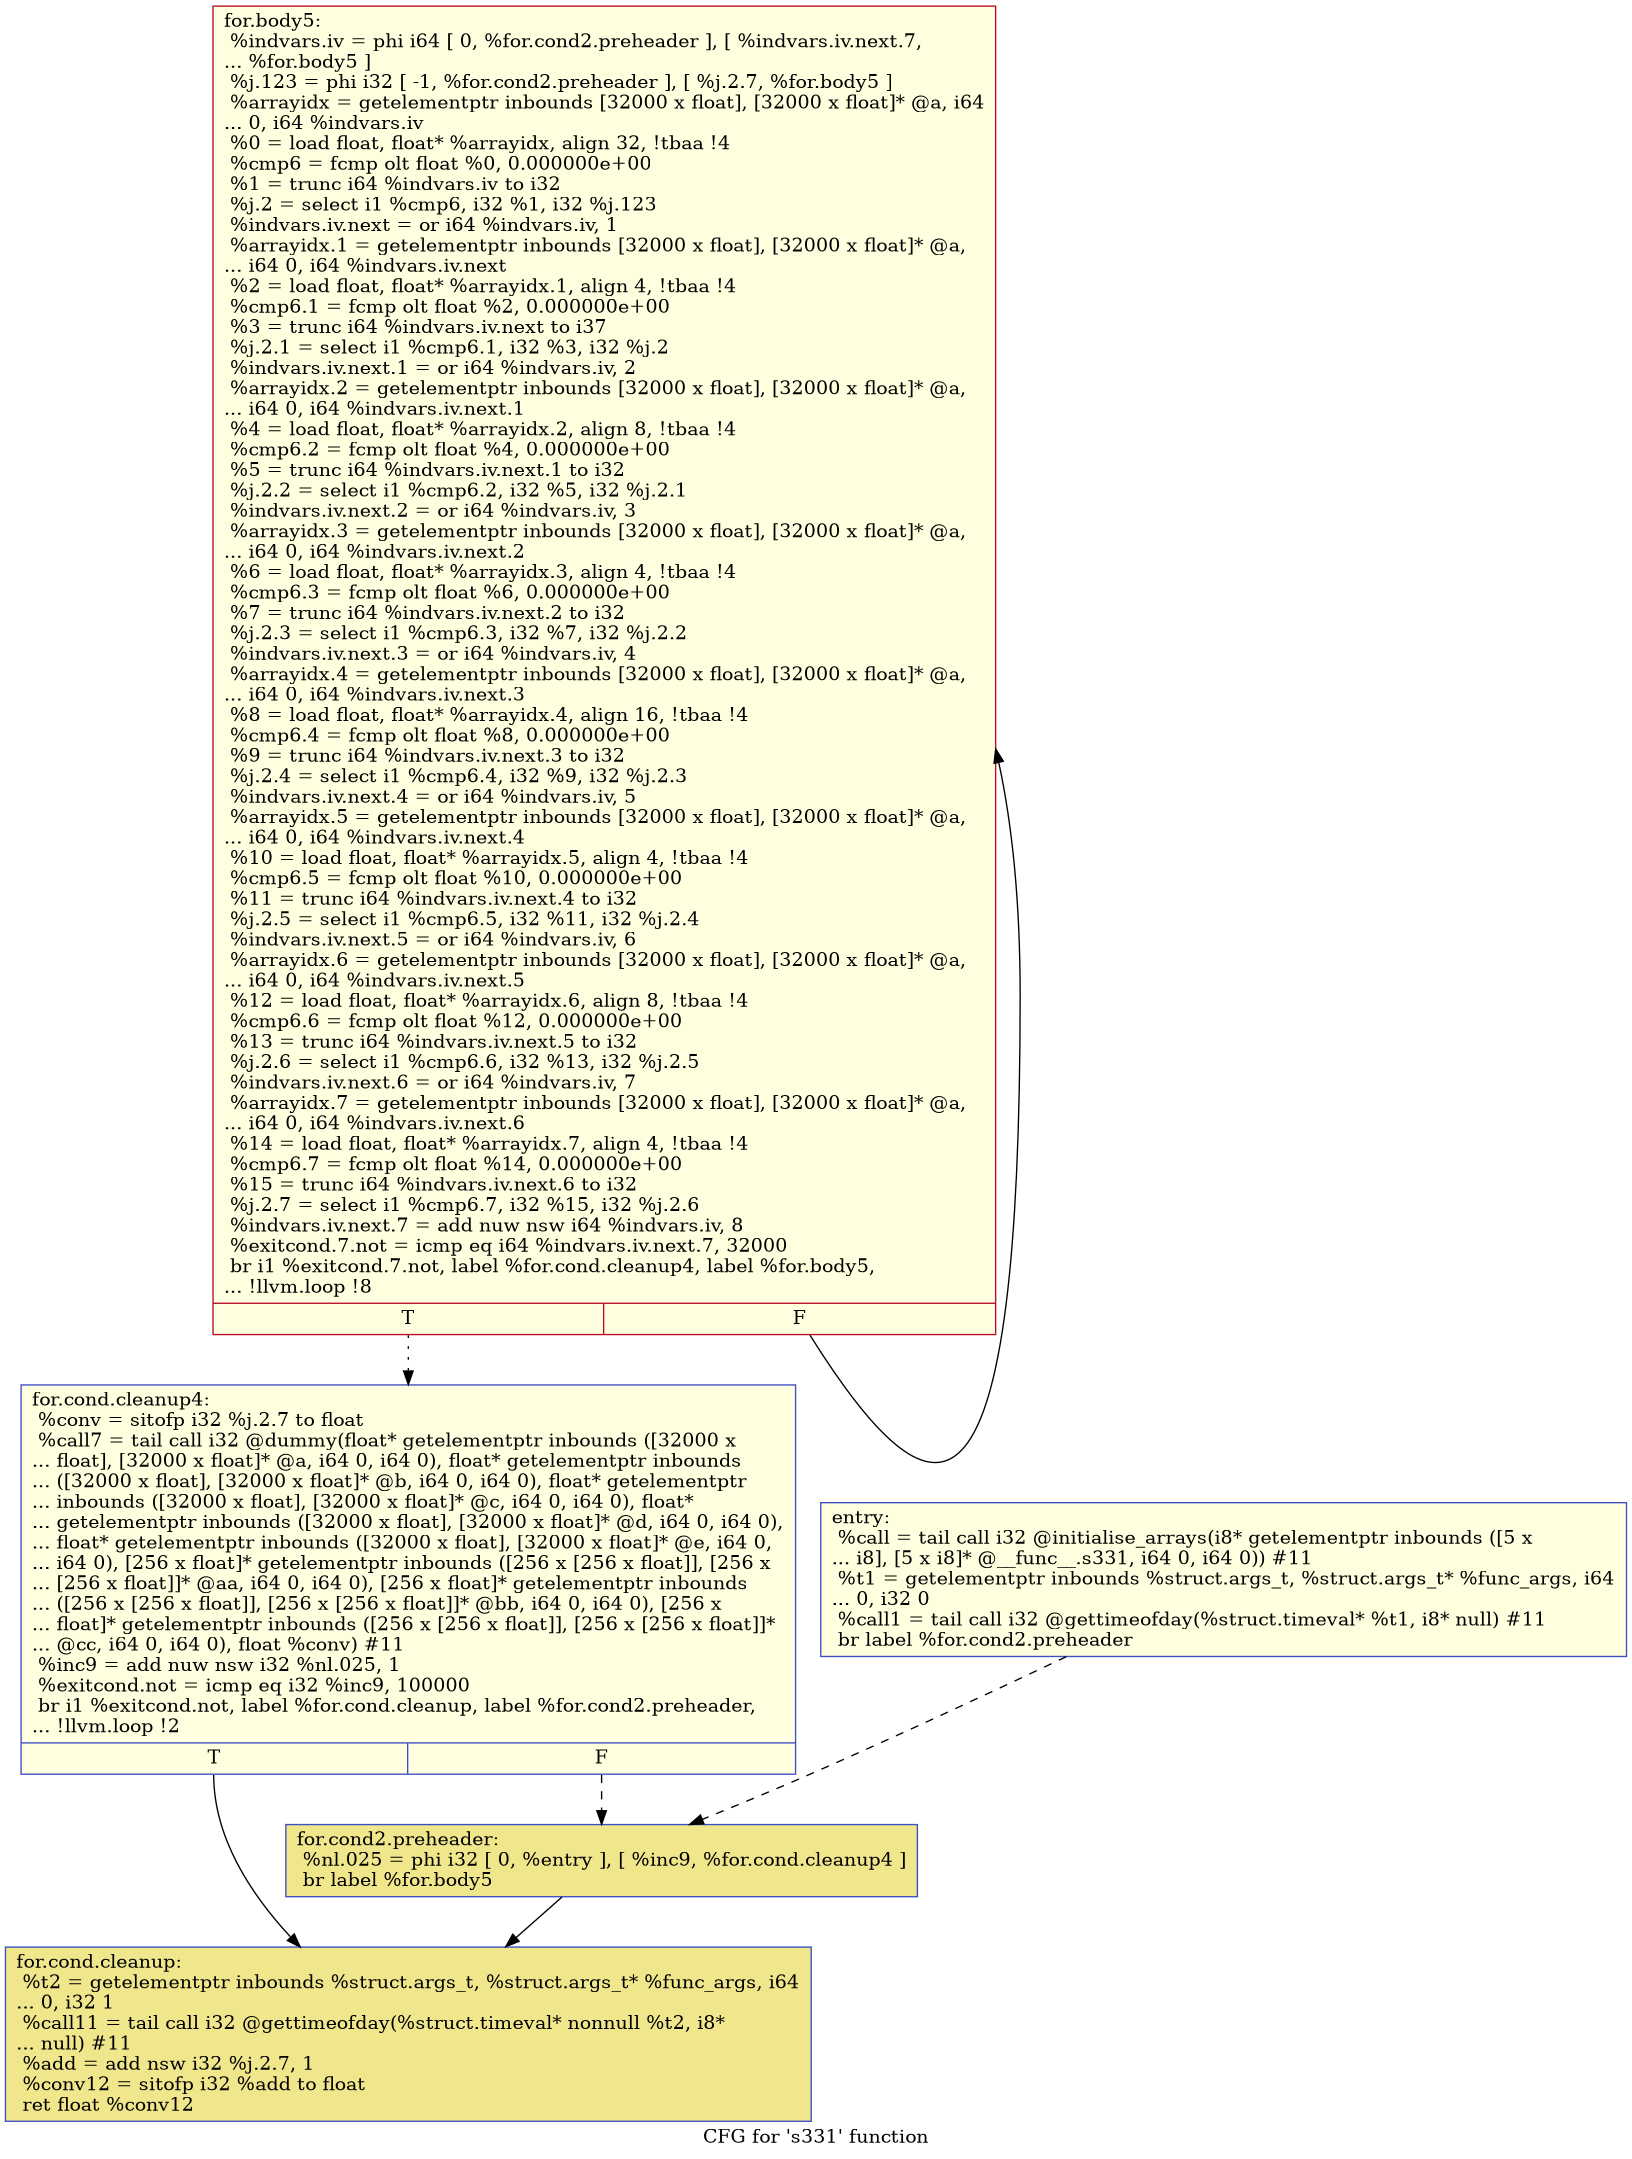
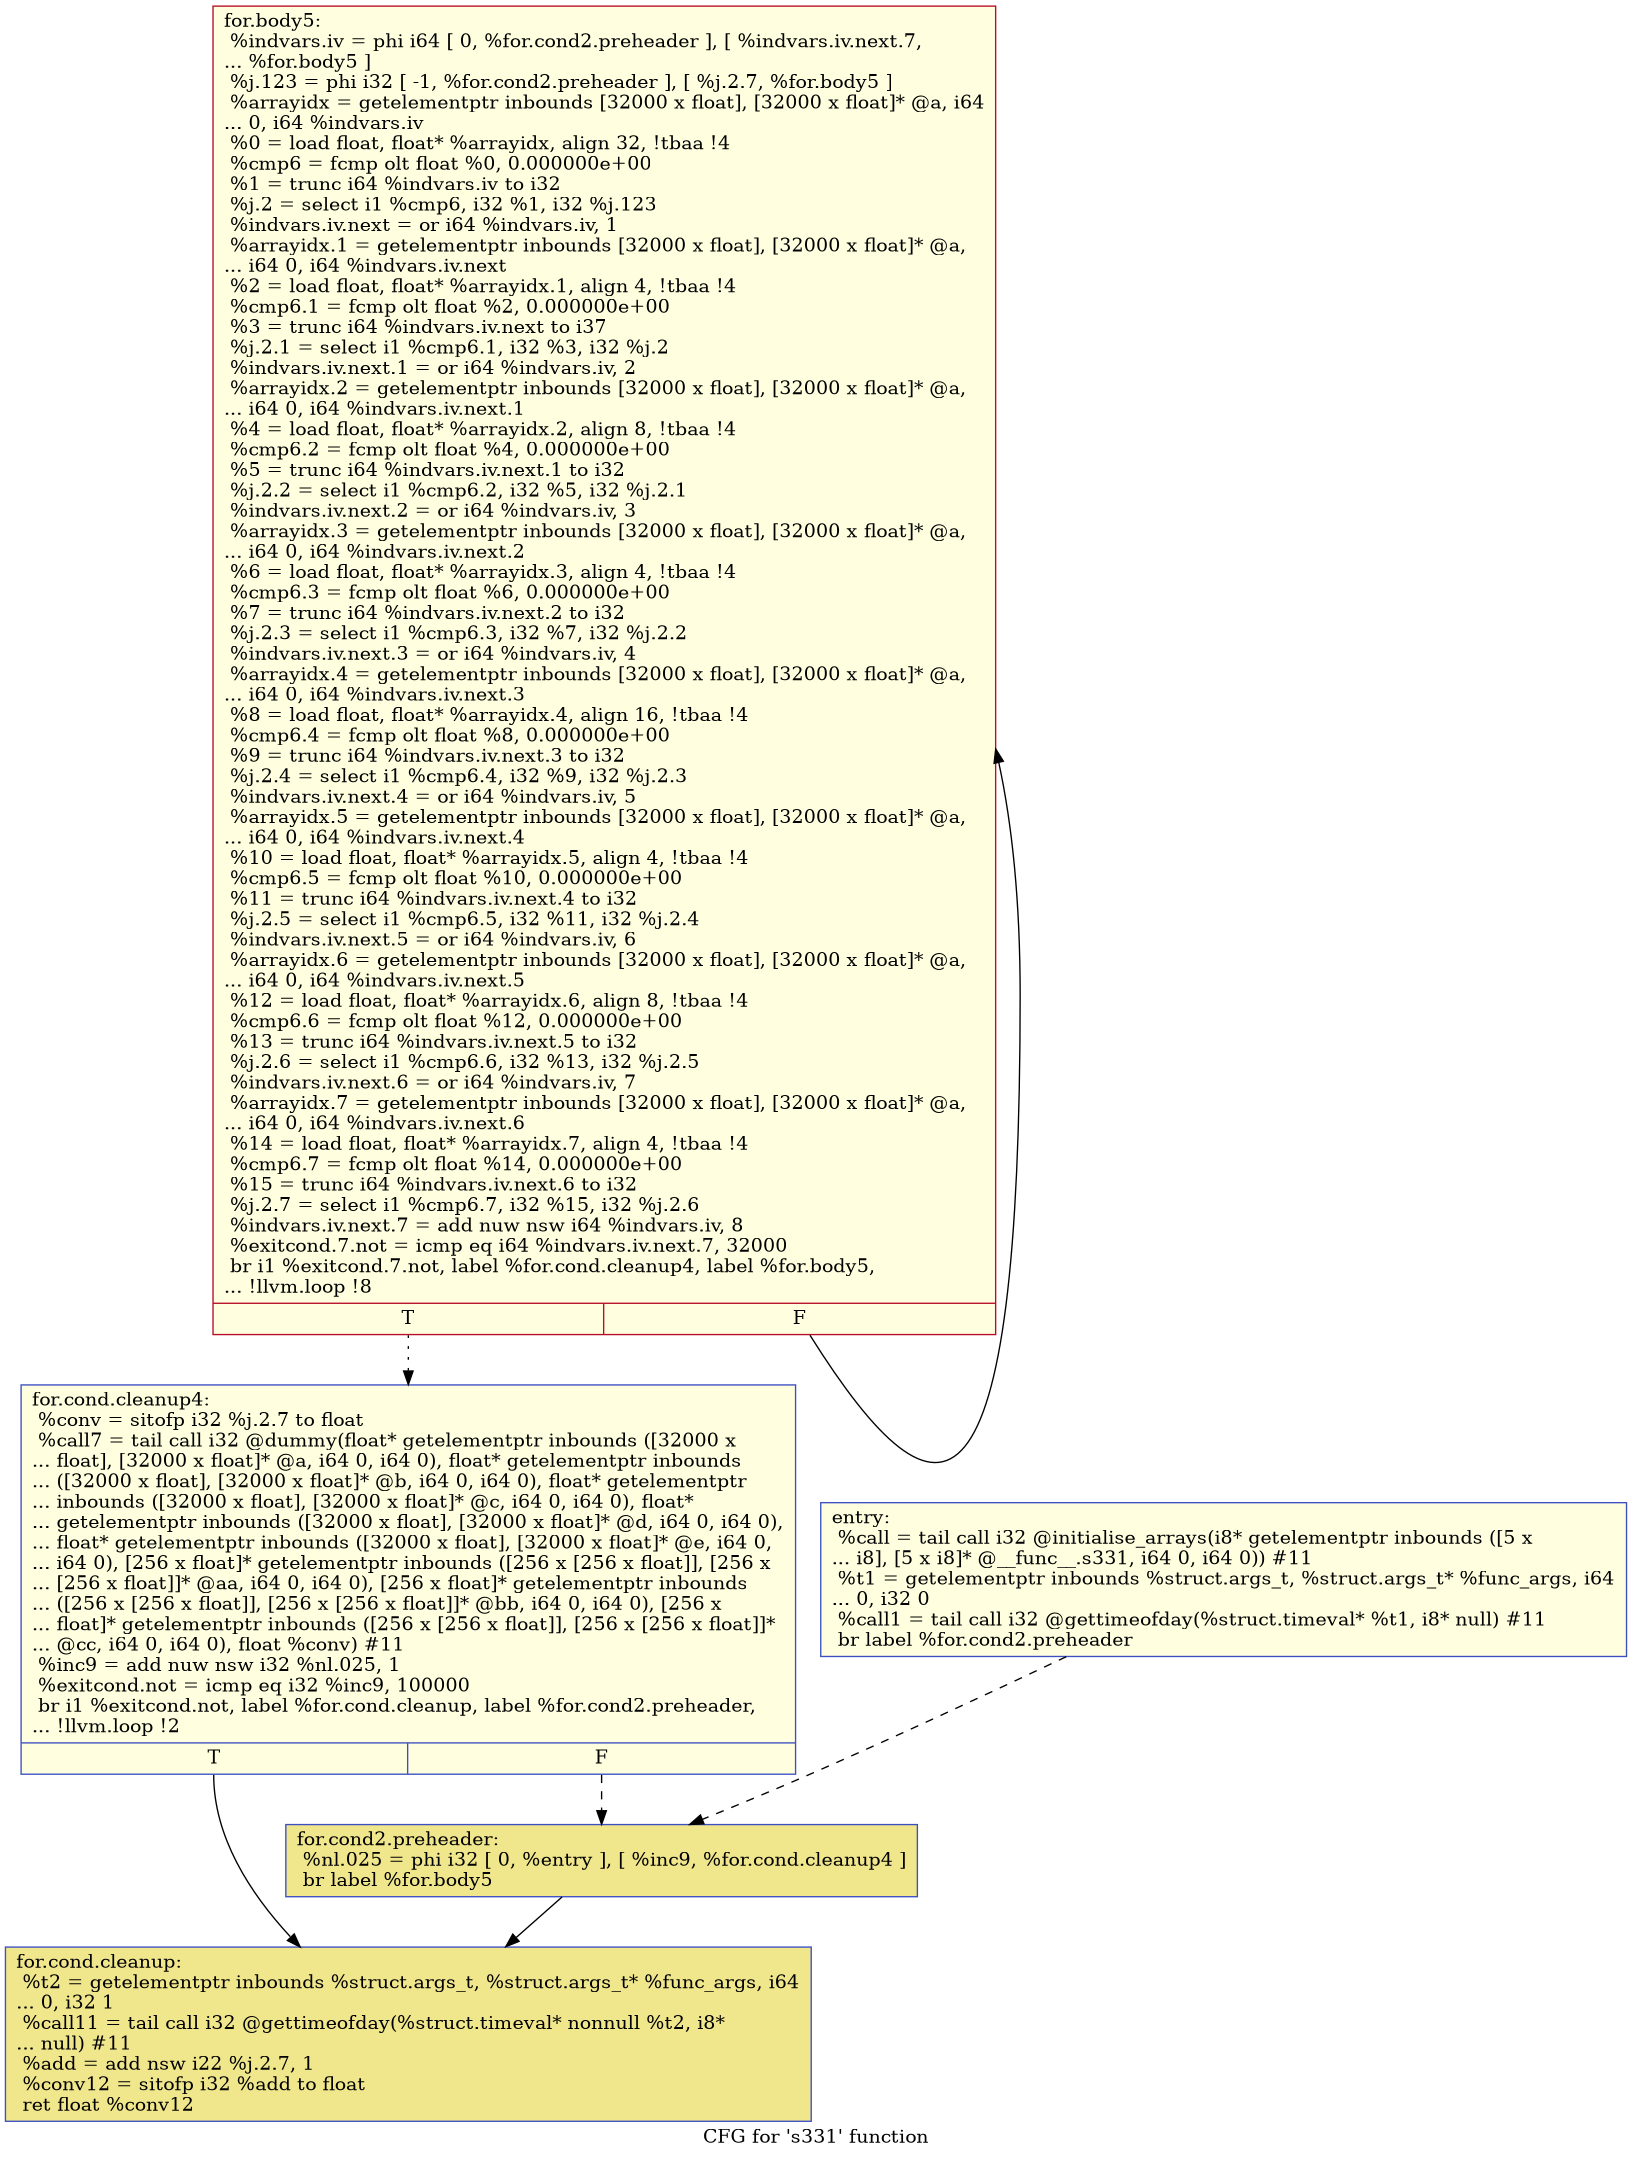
node "for.cond.cleanup:": text "%add = add nsw i32 %j.2.7, 1" -> "%add = add nsw i22 %j.2.7, 1"
